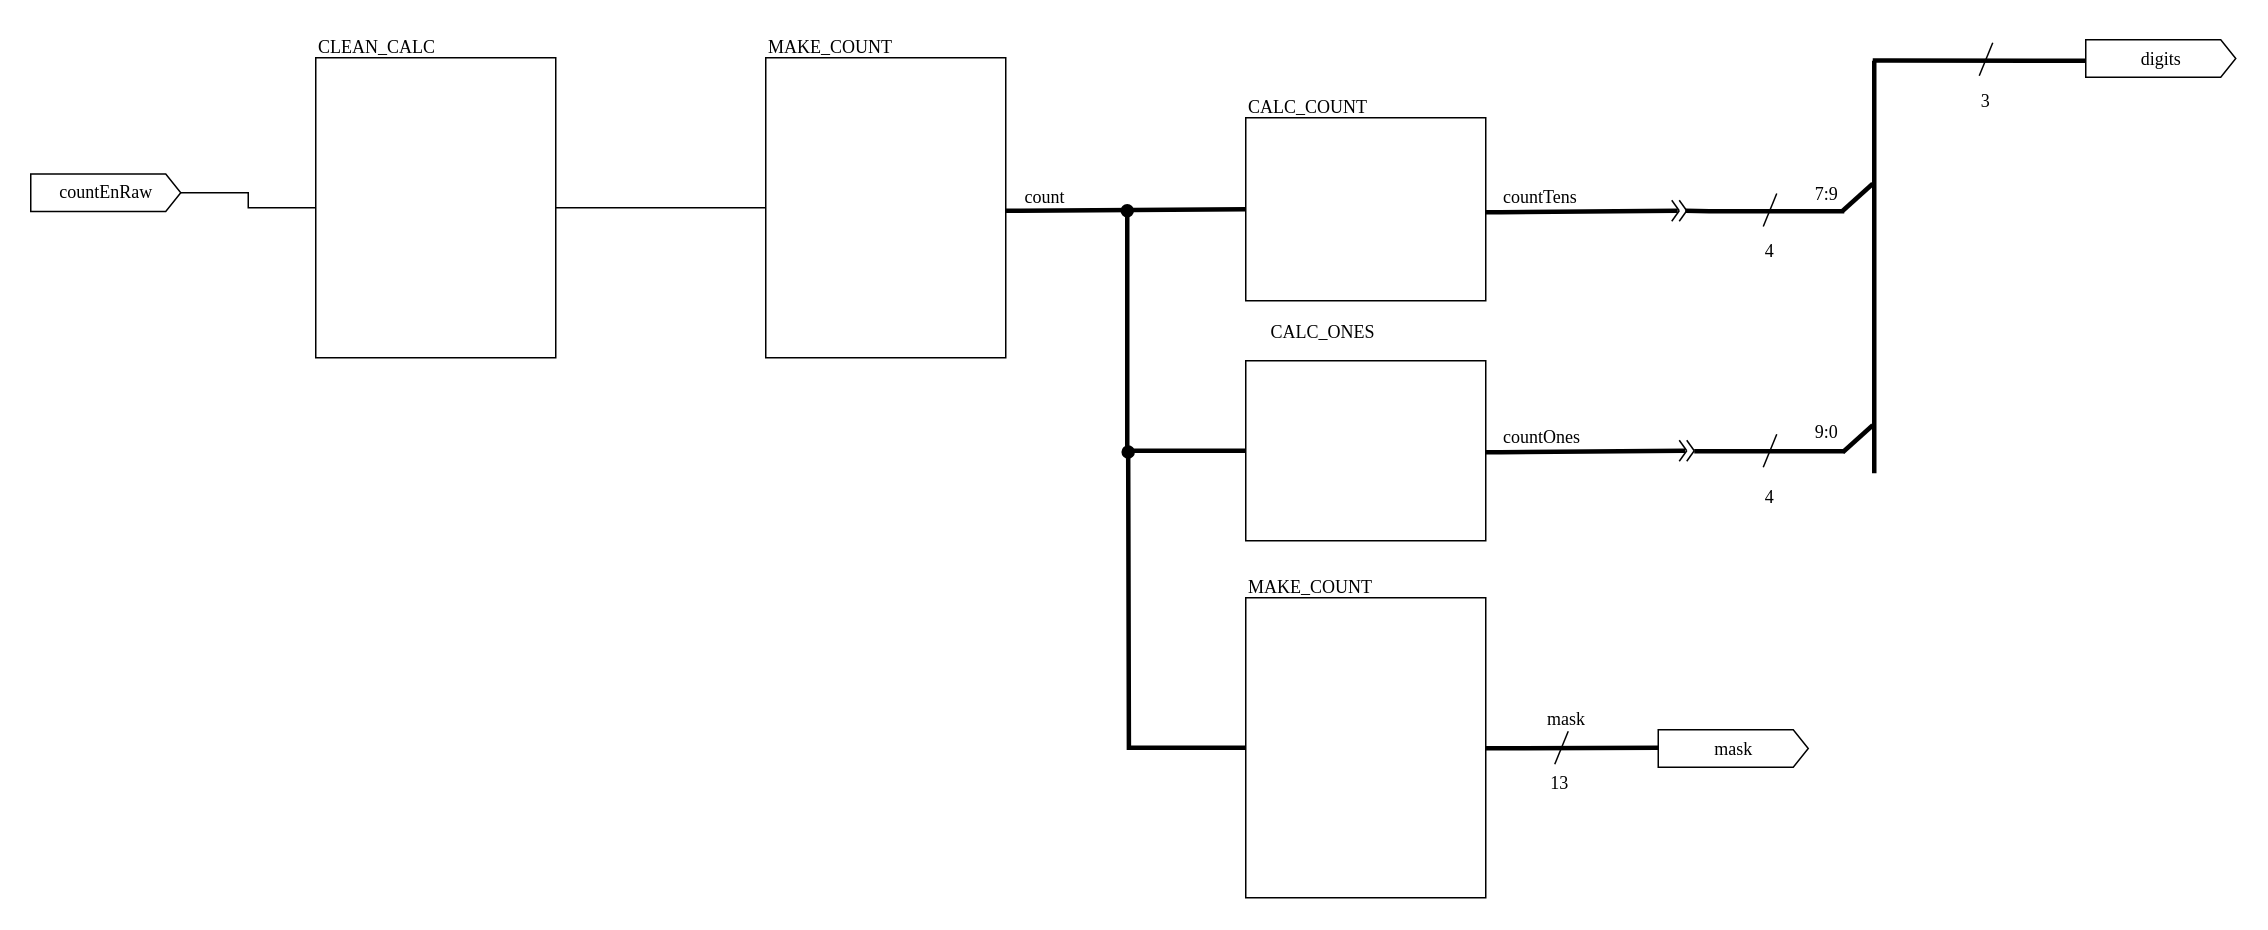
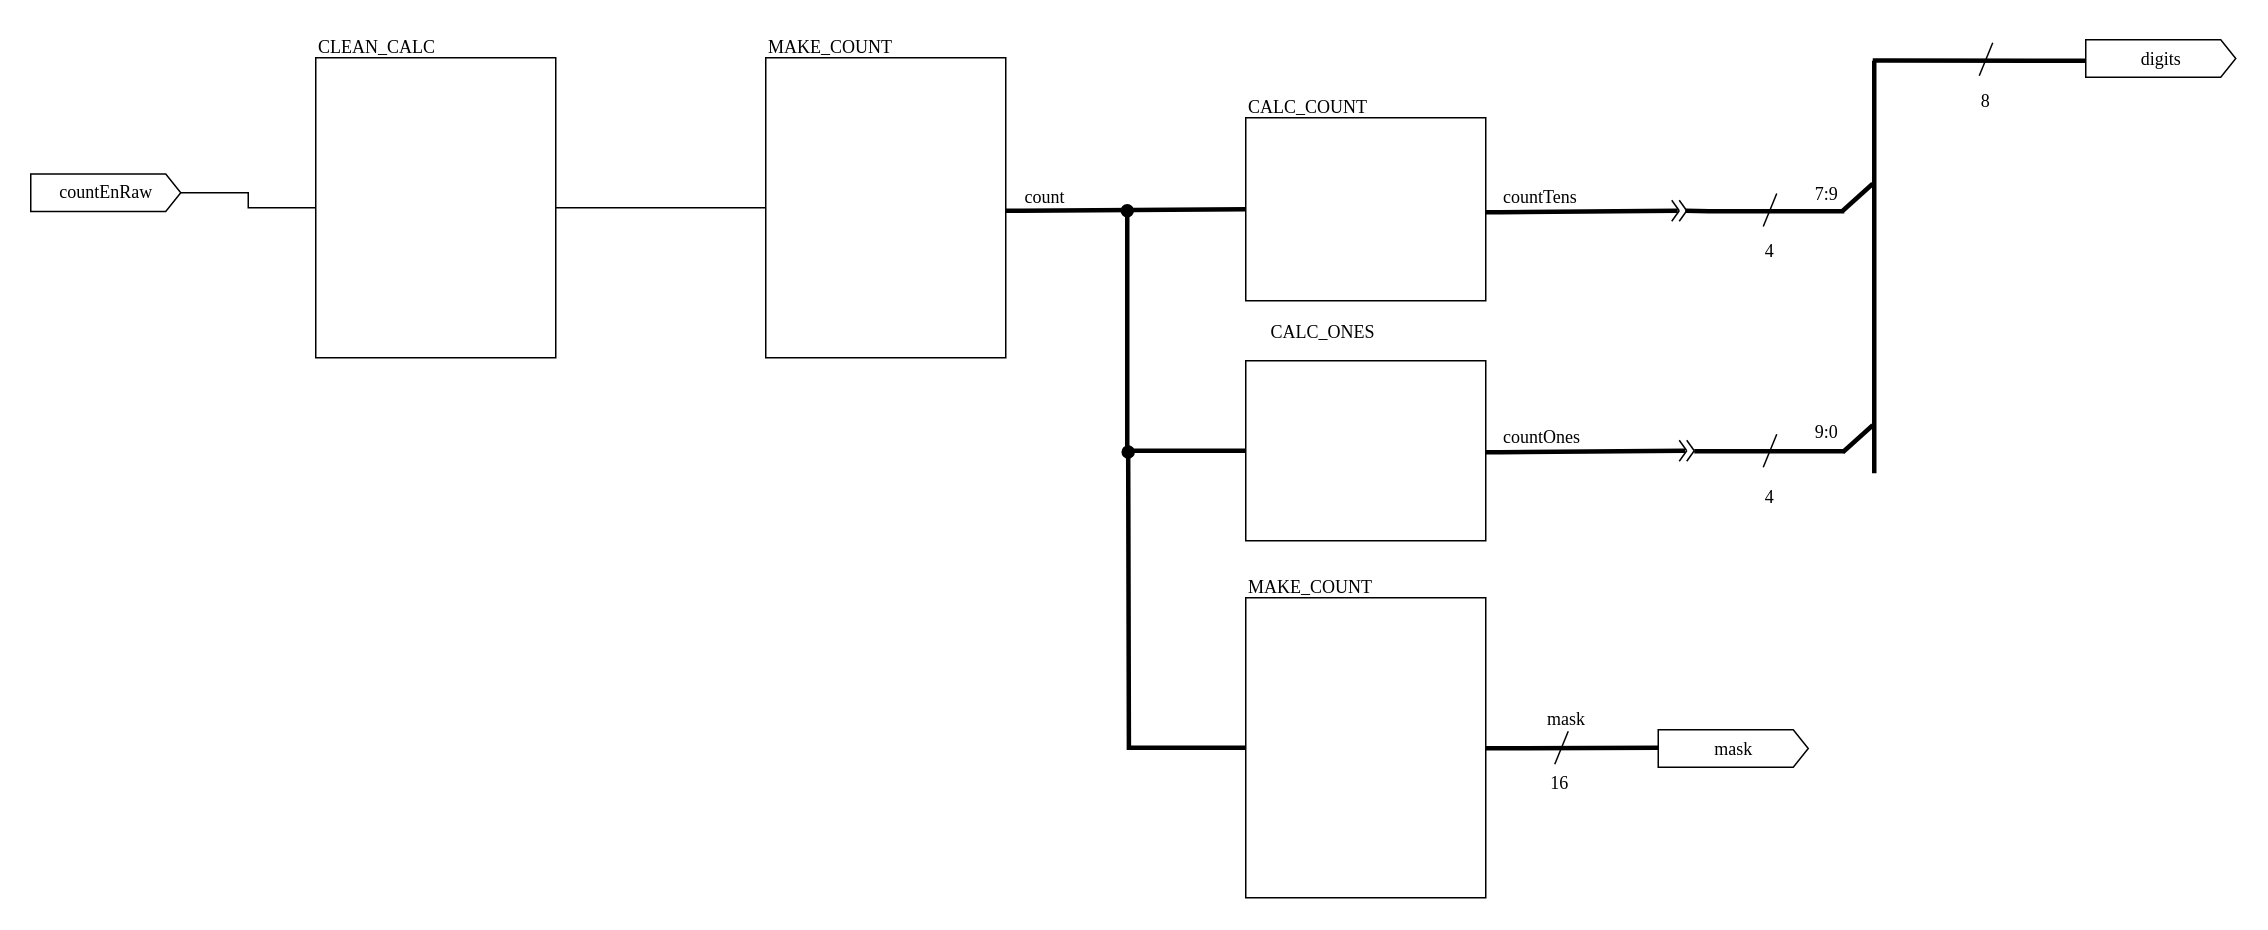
node "3": label "3" -> "8"
node "13": label "13" -> "16"
